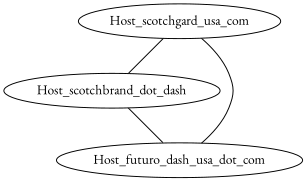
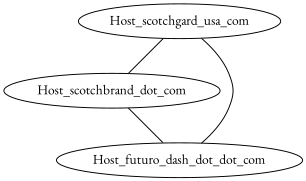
node "Host_scotchbrand_dot_dash": label "Host_scotchbrand_dot_dash" -> "Host_scotchbrand_dot_com"
node "Host_futuro_dash_usa_dot_com": label "Host_futuro_dash_usa_dot_com" -> "Host_futuro_dash_dot_dot_com"
